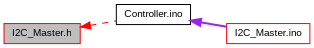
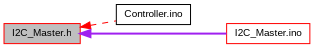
edge "I2C_Master.ino" -> "Controller.ino": now "I2C_Master.ino" -> "I2C_Master.h"
